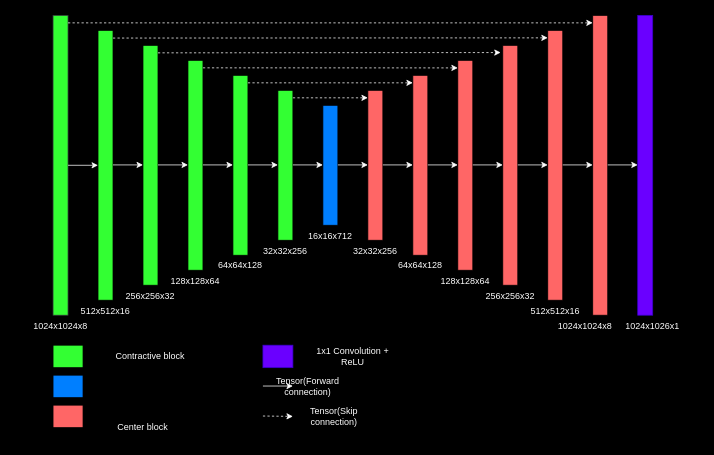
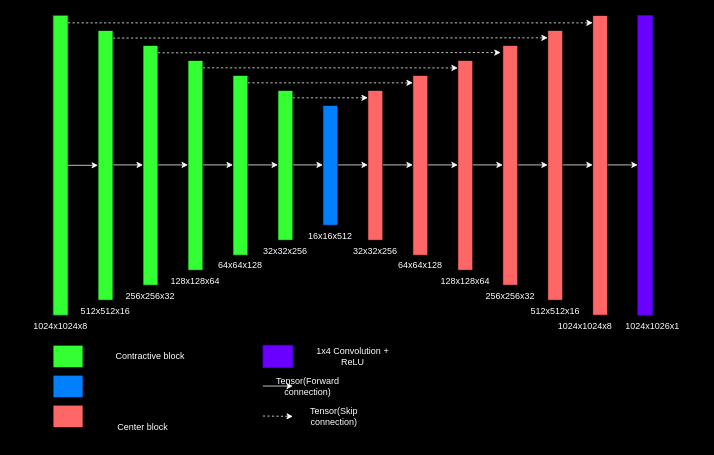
node "16x16x712": label "16x16x712" -> "16x16x512"
node "Text": label "Text" -> "Skip"
node "1x1 Convolution + ReLU": label "1x1 Convolution + ReLU" -> "1x4 Convolution + ReLU"
